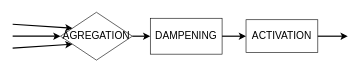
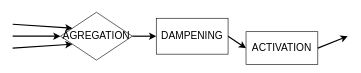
node "DAMPENING": moved (186, 36) -> (192, 36)
node "ACTIVATION": moved (282, 36) -> (282, 48)
